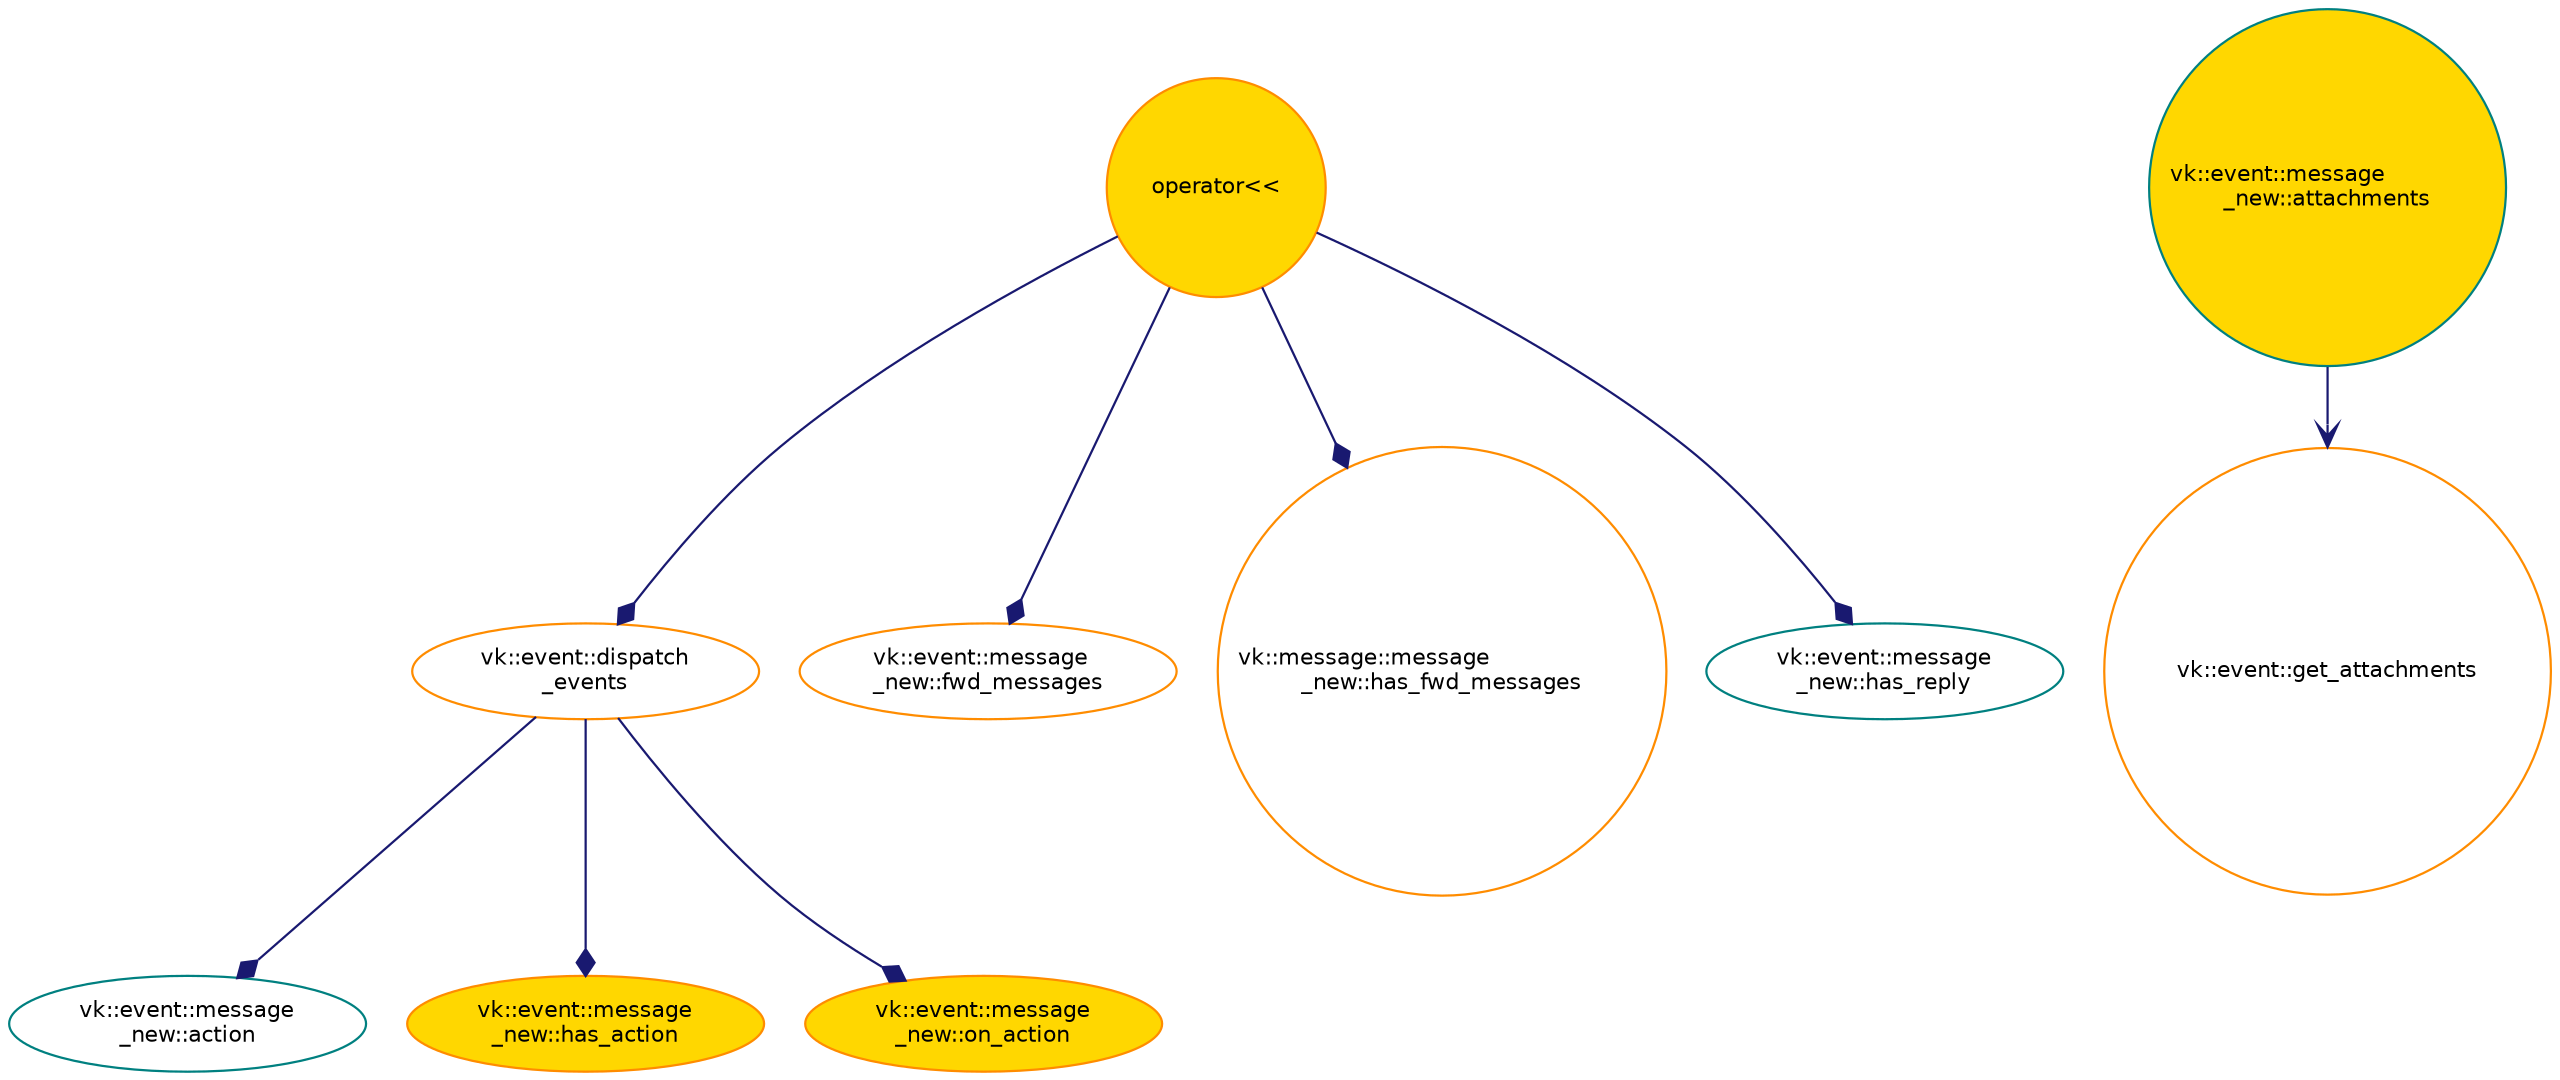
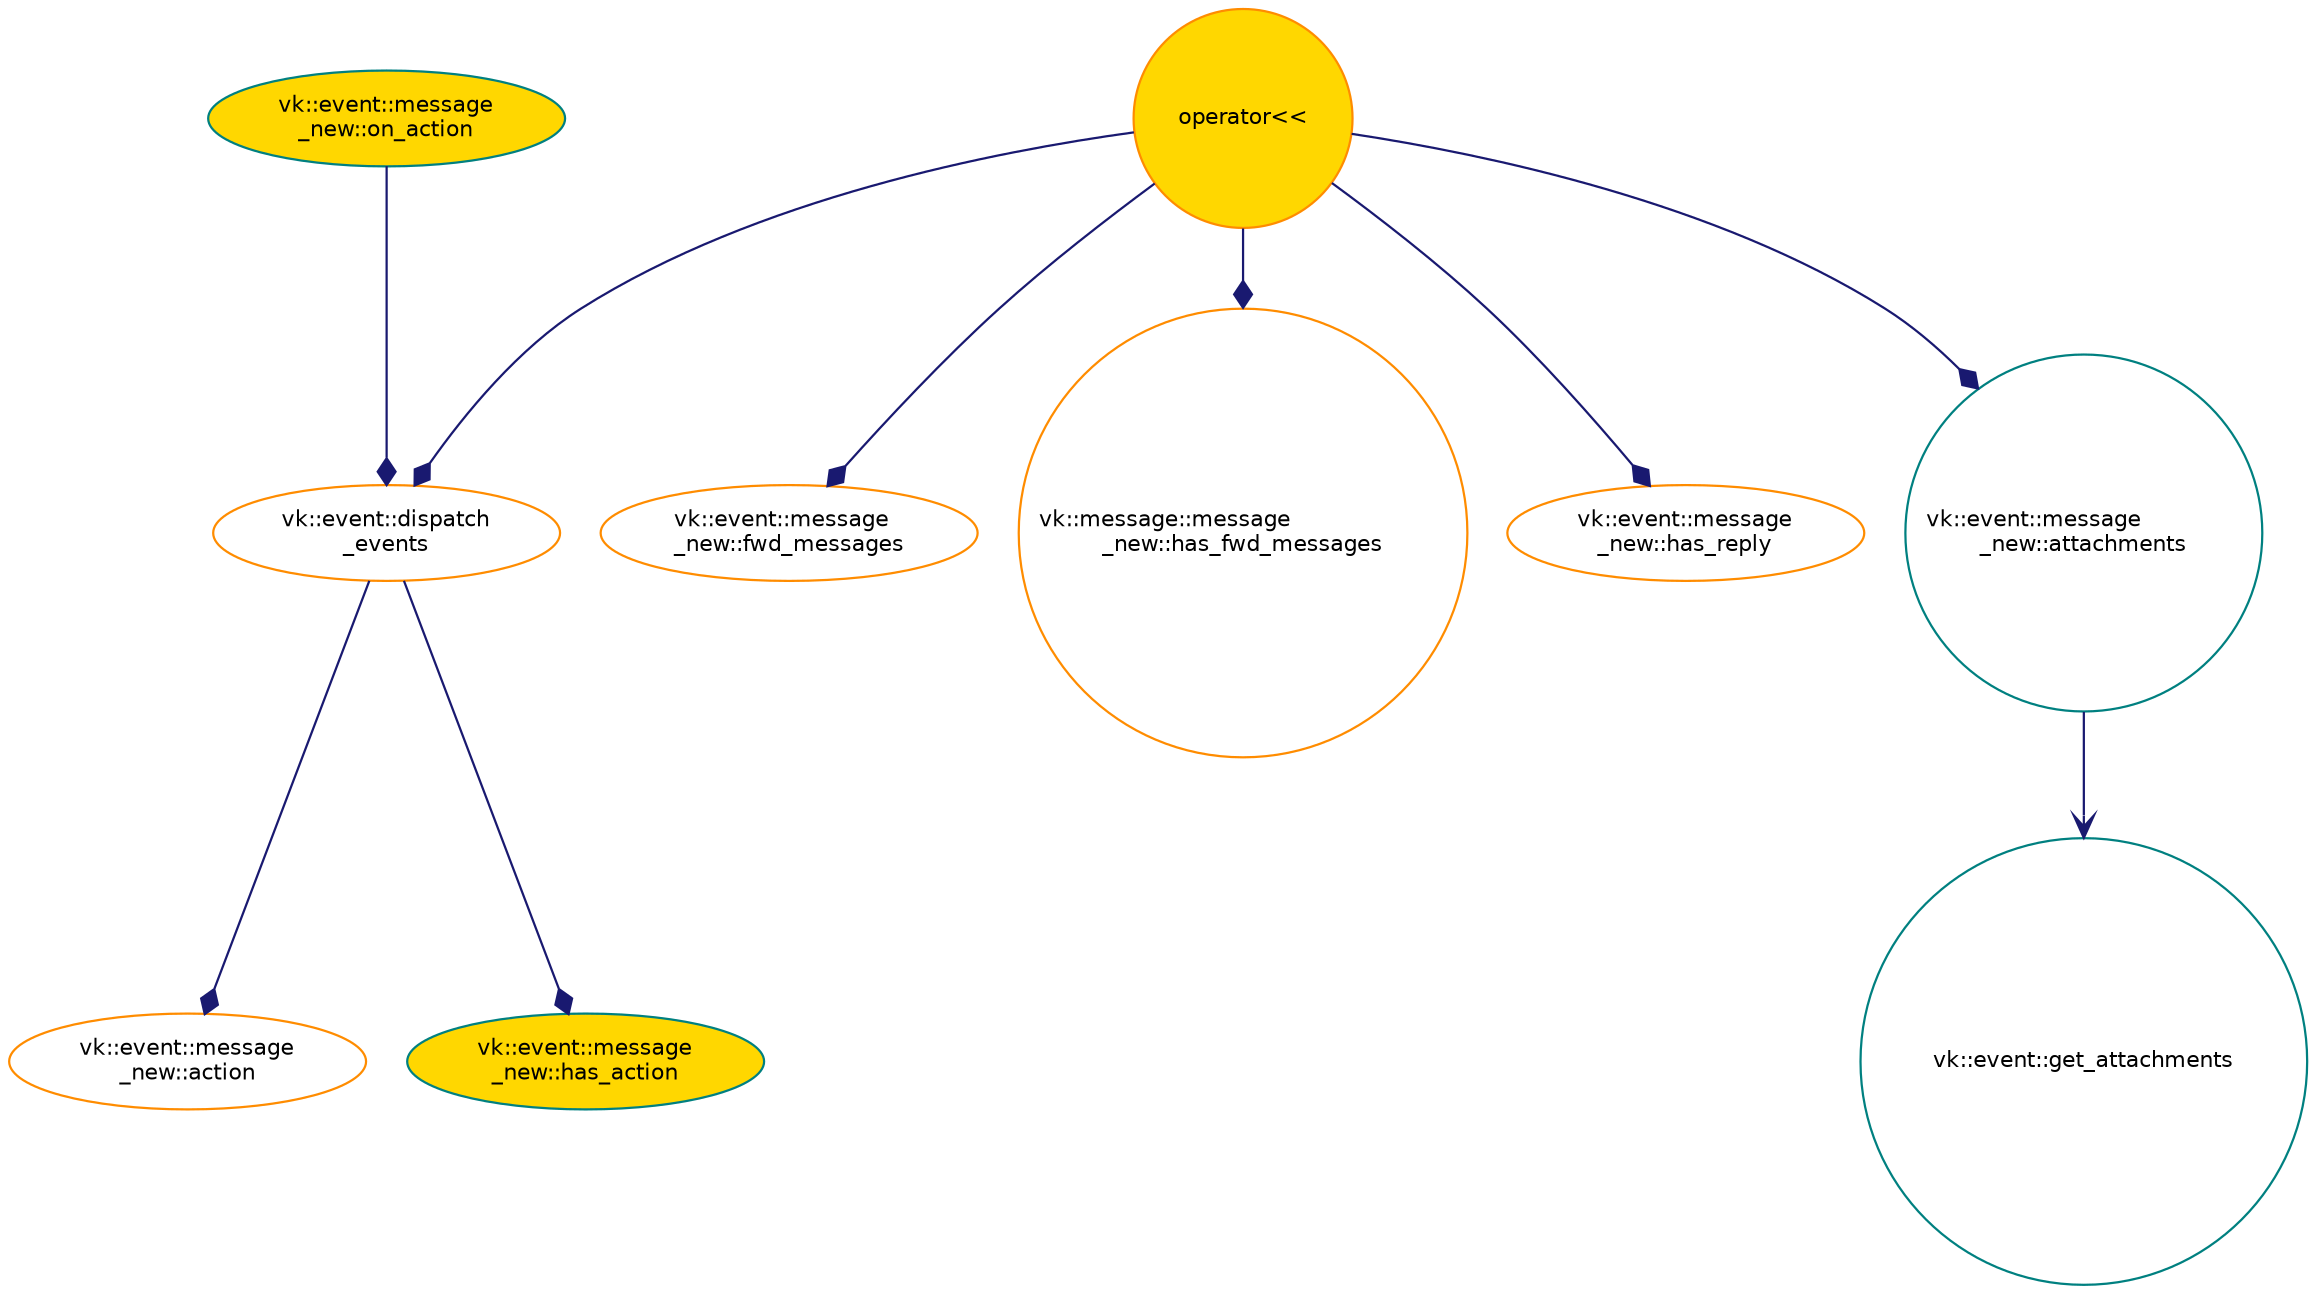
node "vk::event::message _new::attachments": fillcolor gold -> white
edge "operator<<" -> "vk::event::message _new::attachments": added
node "vk::event::message _new::has_reply": color teal -> darkorange
node "vk::event::get_attachments": color darkorange -> teal
edge "vk::event::dispatch _events" -> "vk::event::message _new::on_action": reversed
node "vk::event::message _new::action": color teal -> darkorange
node "vk::event::message _new::has_action": color darkorange -> teal
node "vk::event::message _new::on_action": color darkorange -> teal
